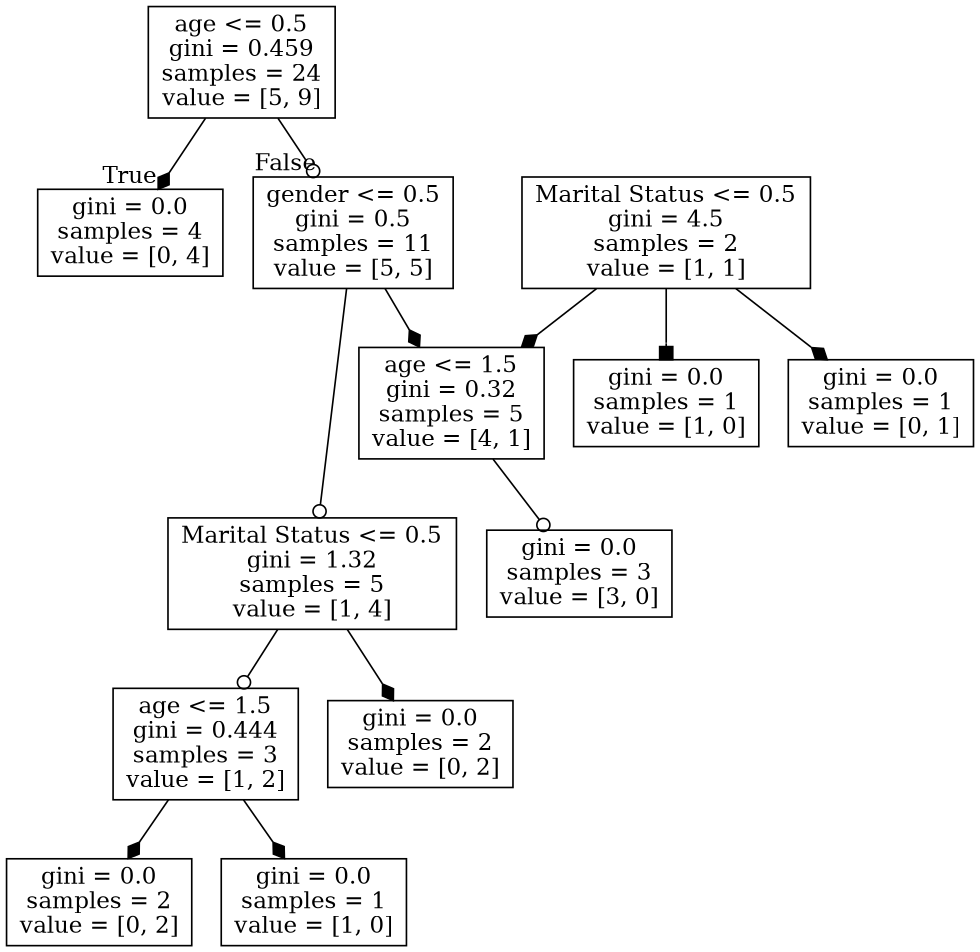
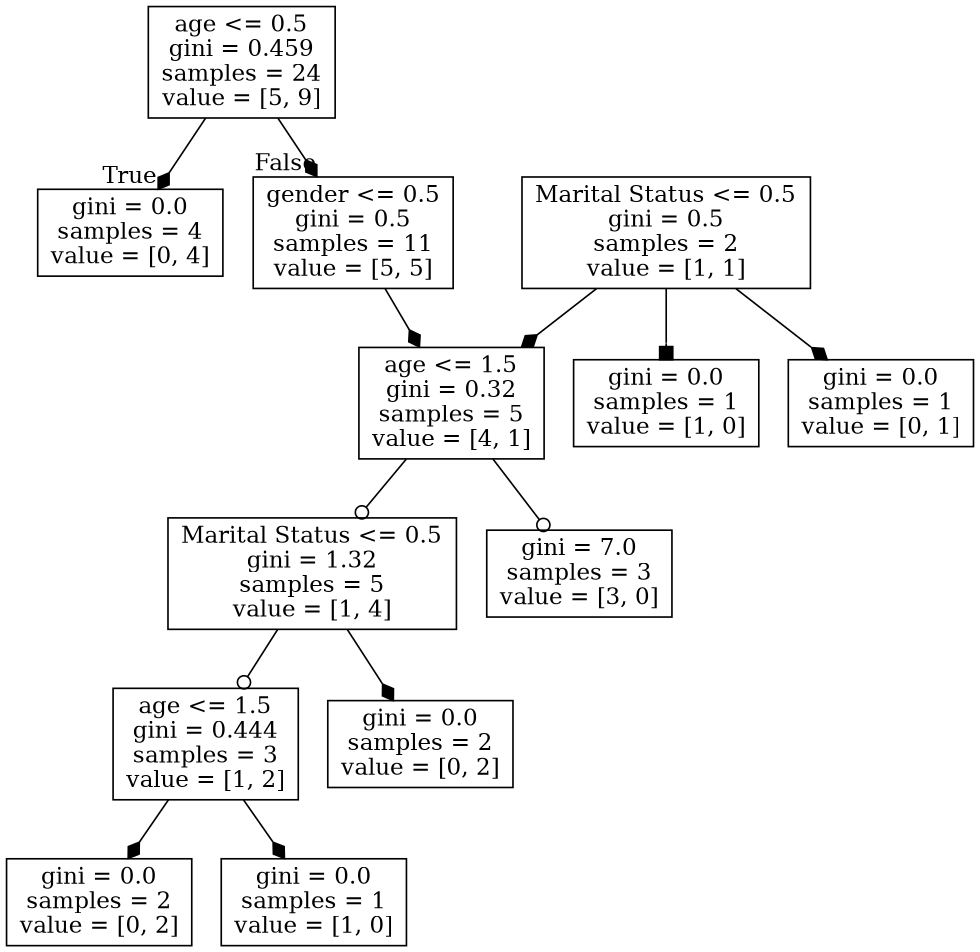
edge "age <= 0.5 gini = 0.459 samples = 24 value = [5, 9]" -> "gender <= 0.5 gini = 0.5 samples = 11 value = [5, 5]": arrowhead odot -> diamond
node "Marital Status <= 0.5 gini = 4.5 samples = 2 value = [1, 1]": label "Marital Status <= 0.5 gini = 4.5 samples = 2 value = [1, 1]" -> "Marital Status <= 0.5 gini = 0.5 samples = 2 value = [1, 1]"
edge "gender <= 0.5 gini = 0.5 samples = 11 value = [5, 5]" -> "Marital Status <= 0.5 gini = 1.32 samples = 5 value = [1, 4]": now "age <= 1.5 gini = 0.32 samples = 5 value = [4, 1]" -> "Marital Status <= 0.5 gini = 1.32 samples = 5 value = [1, 4]"
node "gini = 0.0 samples = 3 value = [3, 0]": label "gini = 0.0 samples = 3 value = [3, 0]" -> "gini = 7.0 samples = 3 value = [3, 0]"
